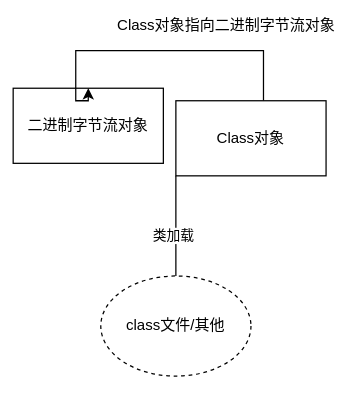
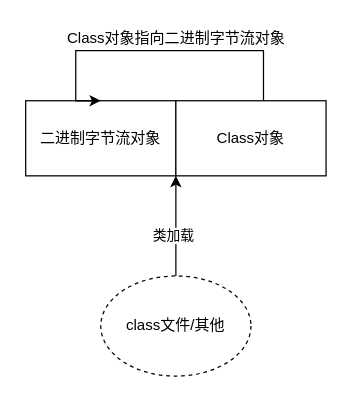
node "Class对象指向二进制字节流对象": moved (226, 26) -> (176, 38)
node "二进制字节流对象": moved (88, 126) -> (101, 138)
edge "Class对象" -- "class文件/其他": arrowhead none -> classic
